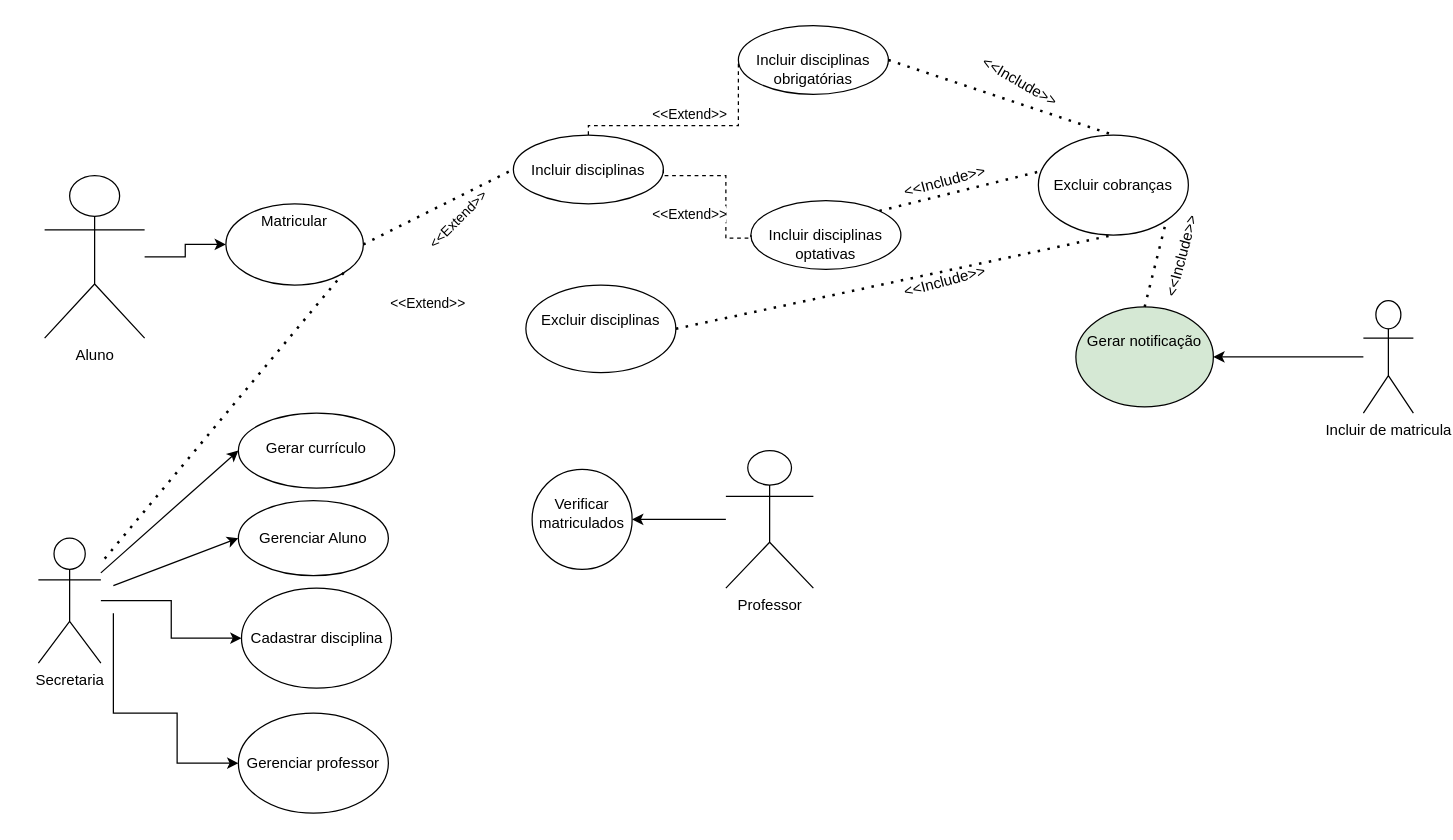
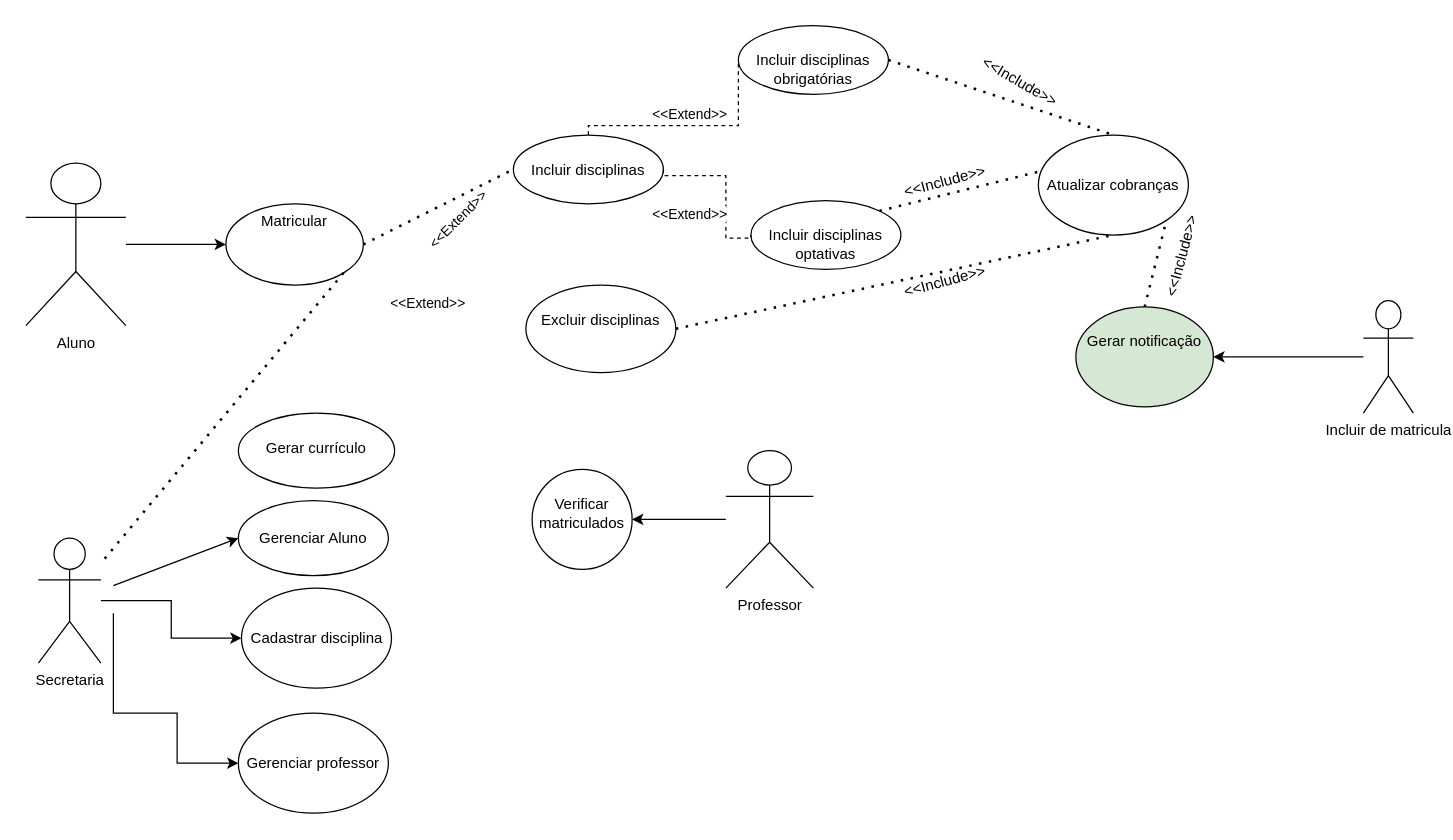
node "Excluir cobranças": label "Excluir cobranças" -> "Atualizar cobranças"
node "Aluno": moved (94, 257) -> (76, 244)
edge "Secretaria" -> "Gerar currículo": removed
